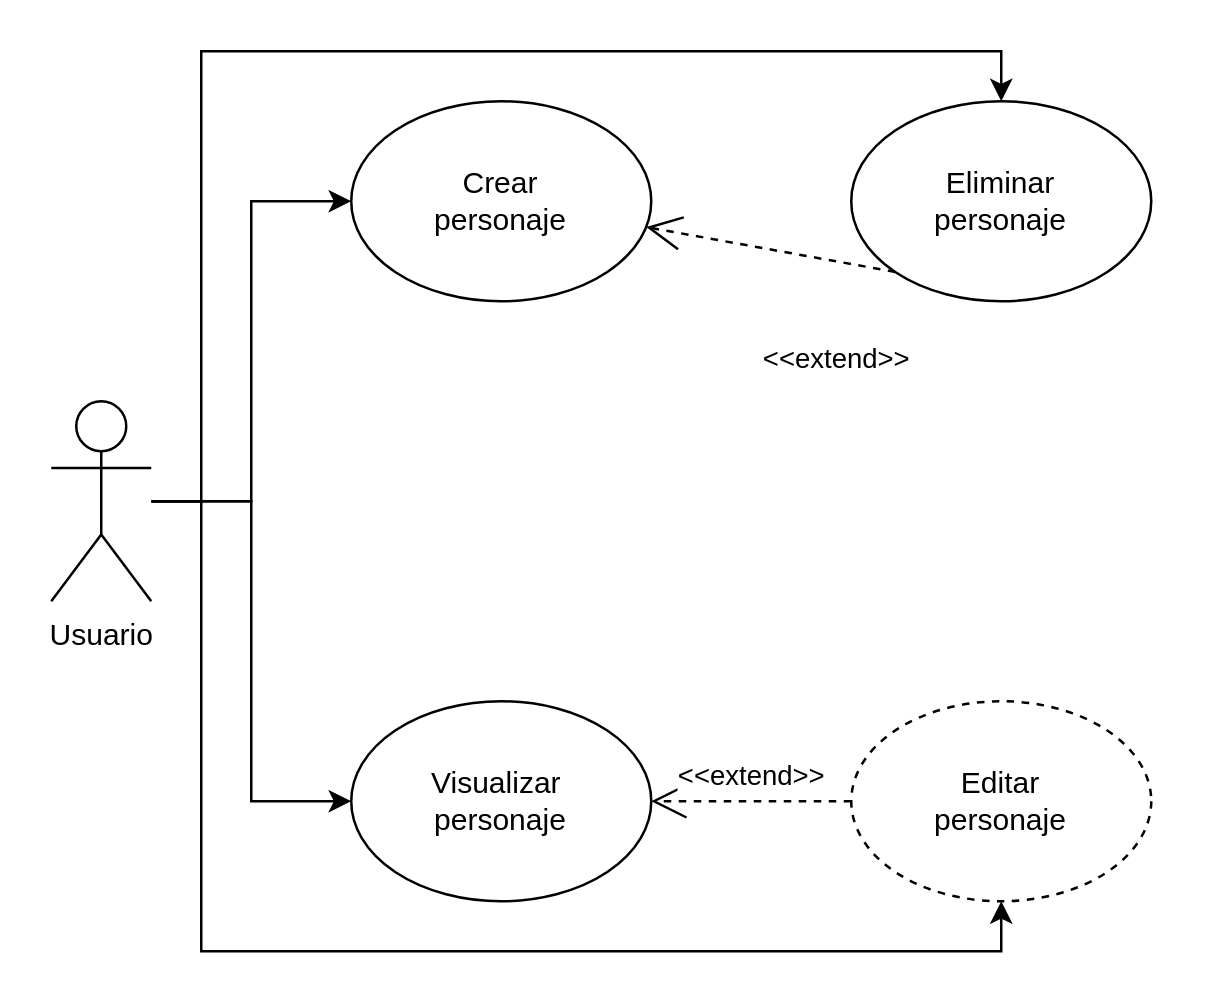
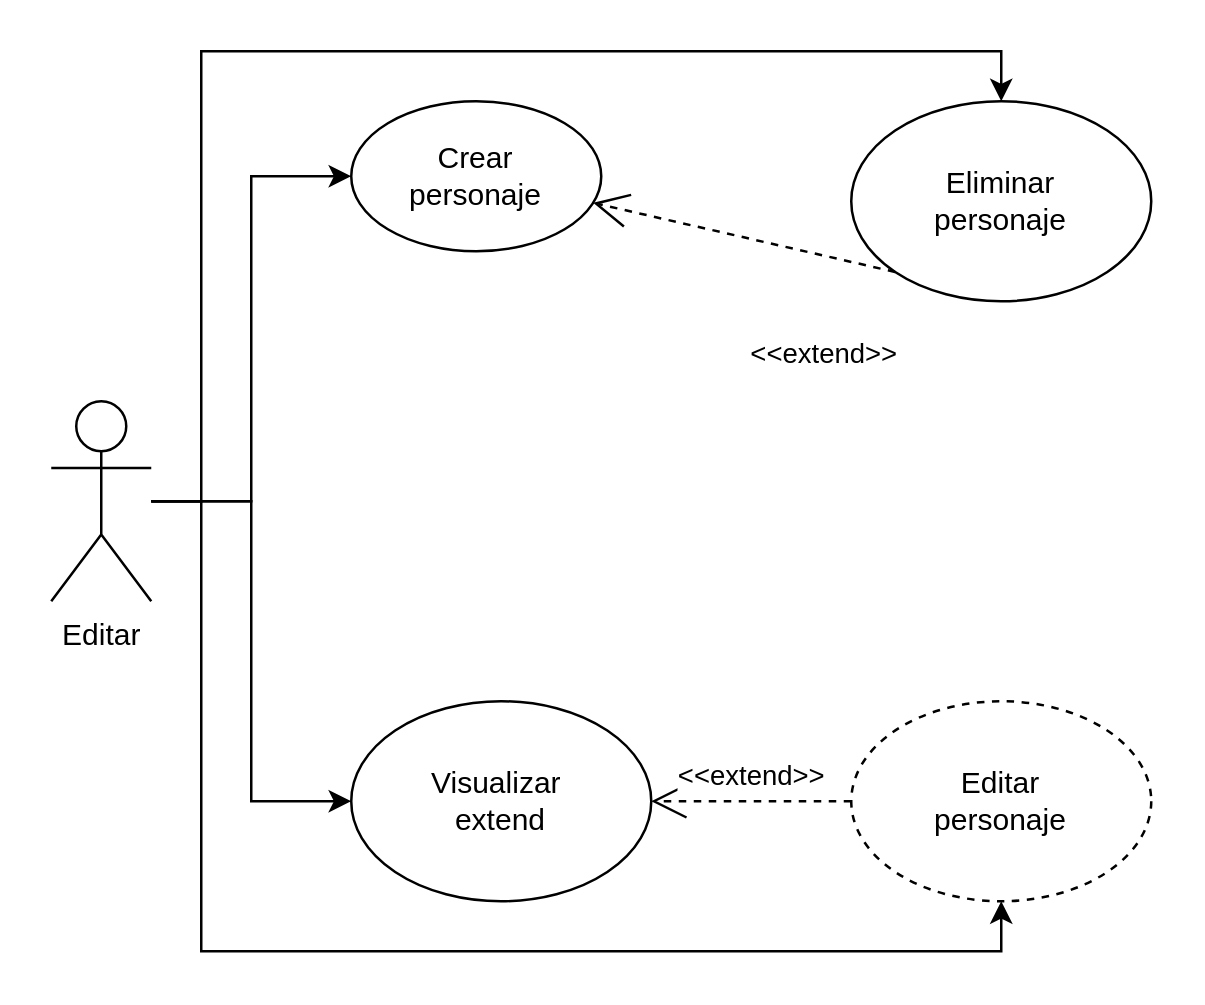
node "Crear personaje": size 300x200 -> 250x150
node "Usuario": label "Usuario" -> "Editar"
node "Visualizar personaje": label "Visualizar personaje" -> "Visualizar extend"
